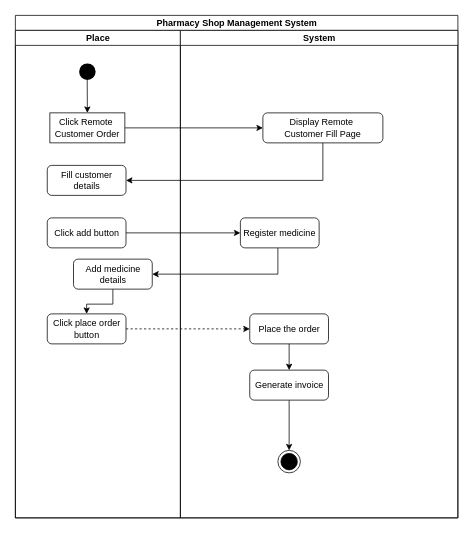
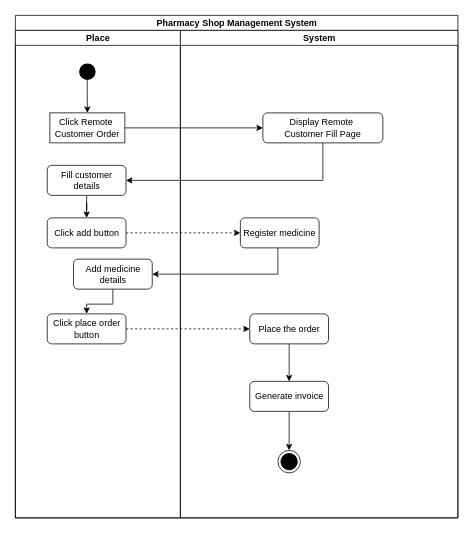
edge "Fill customer details" -> "Click add button": added
edge "Click add button" -> "Register medicine": style solid -> dashed
node "Generate invoice": moved (289, 385) -> (289, 396)
